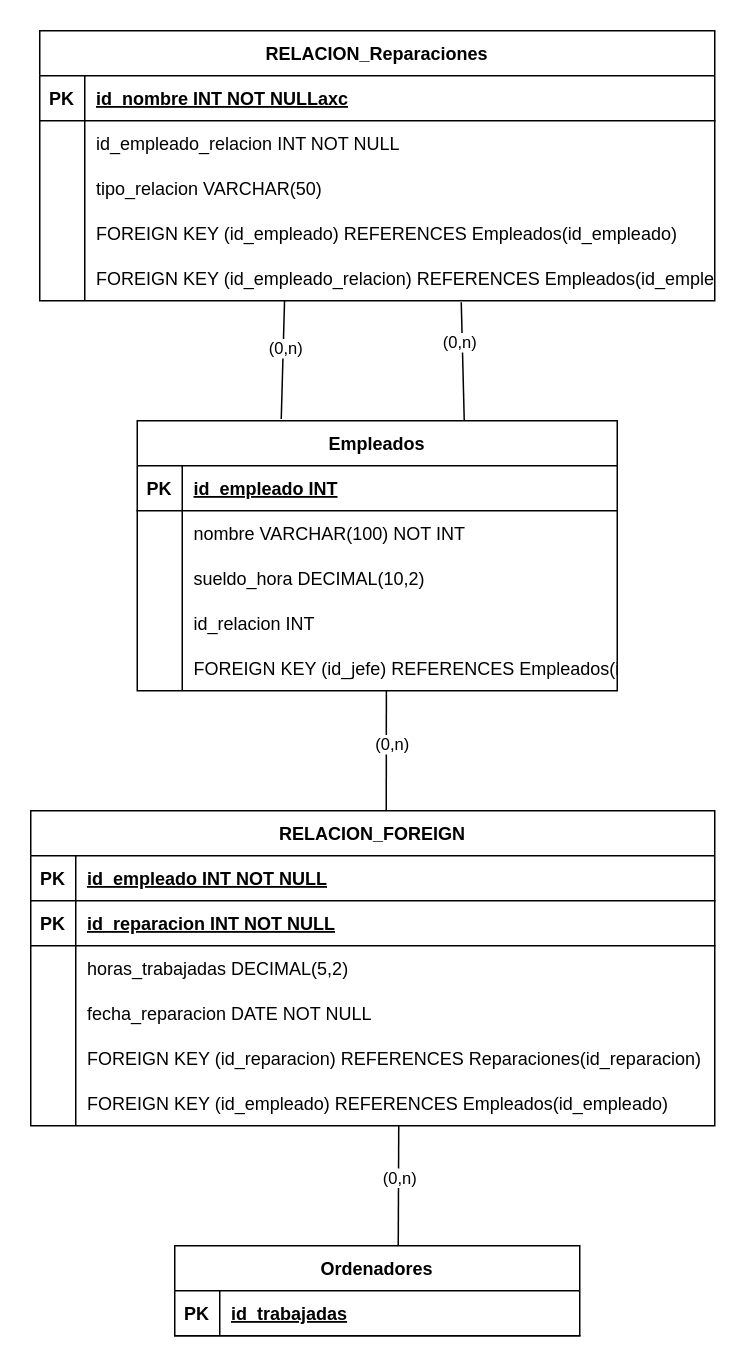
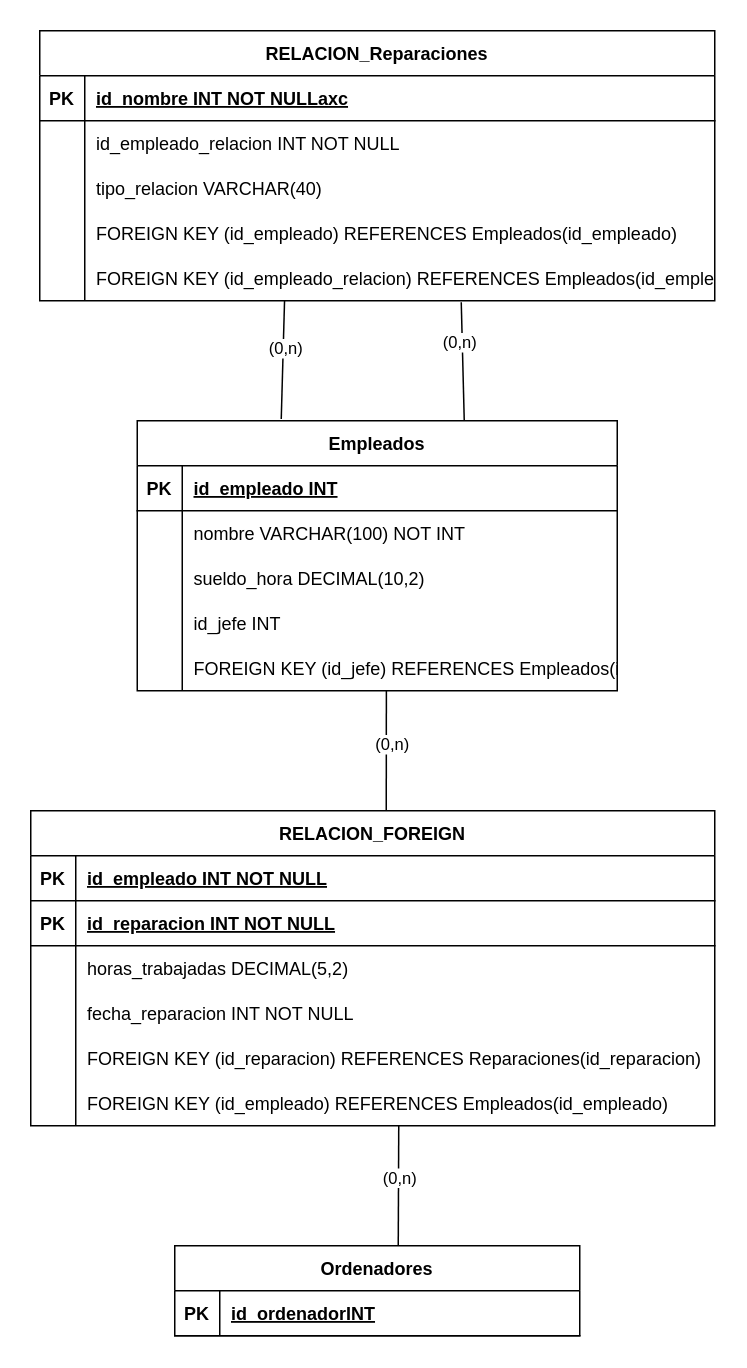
node "tipo_relacion VARCHAR(50)": label "tipo_relacion VARCHAR(50)" -> "tipo_relacion VARCHAR(40)"
node "id_relacion INT": label "id_relacion INT" -> "id_jefe INT"
node "fecha_reparacion DATE NOT NULL": label "fecha_reparacion DATE NOT NULL" -> "fecha_reparacion INT NOT NULL"
node "id_trabajadas": label "id_trabajadas" -> "id_ordenadorINT"
